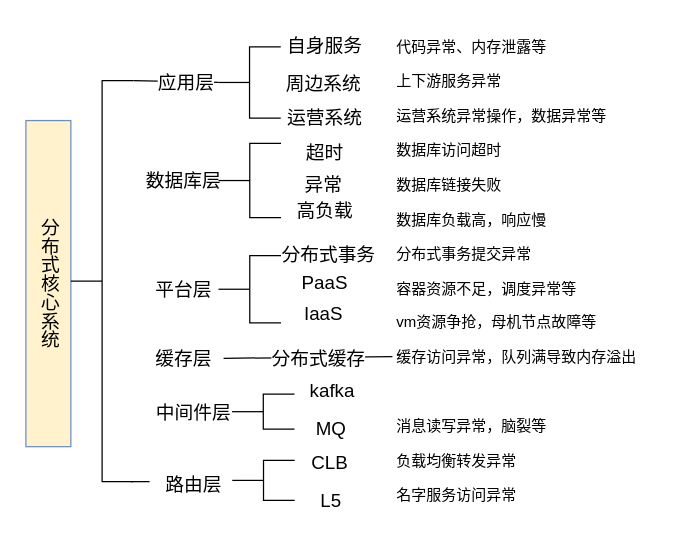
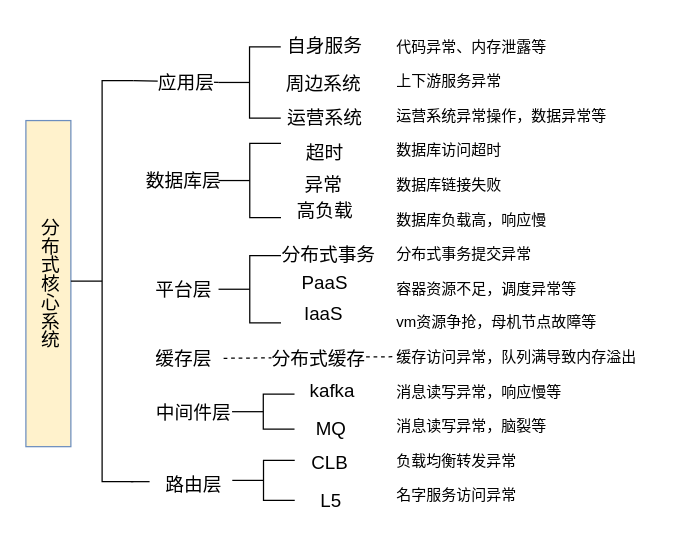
edge "缓存层" -- "缓存访问异常，队列满导致内存溢出": style solid -> dashed
node "消息读写异常，响应慢等": added
